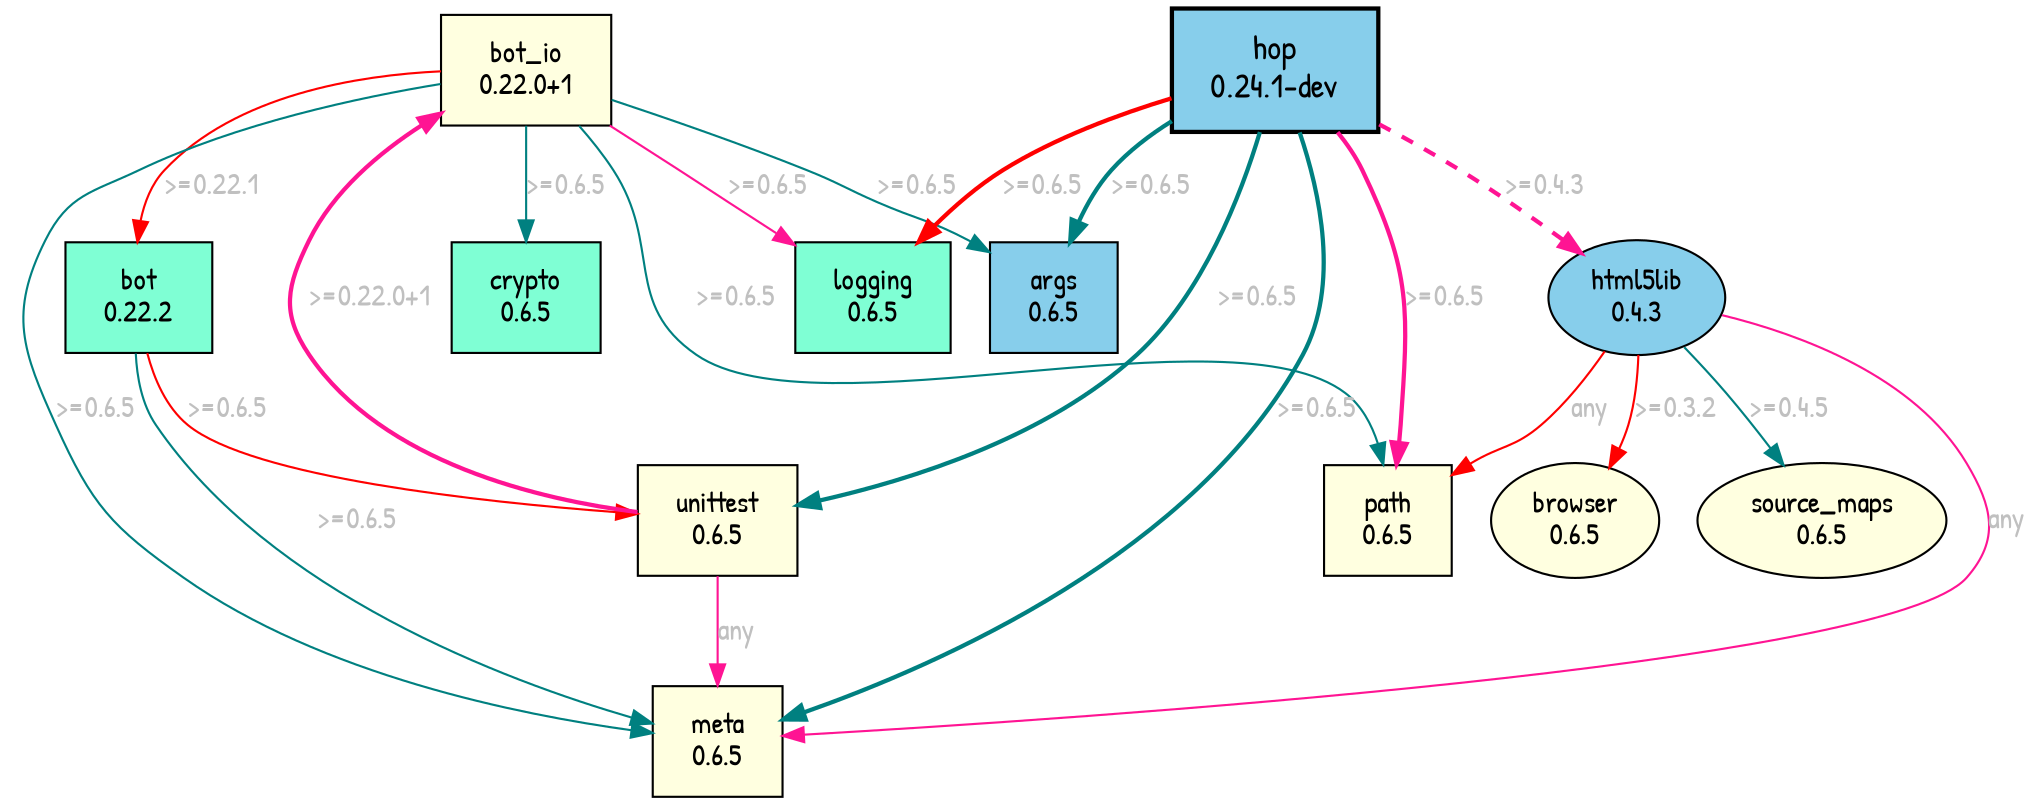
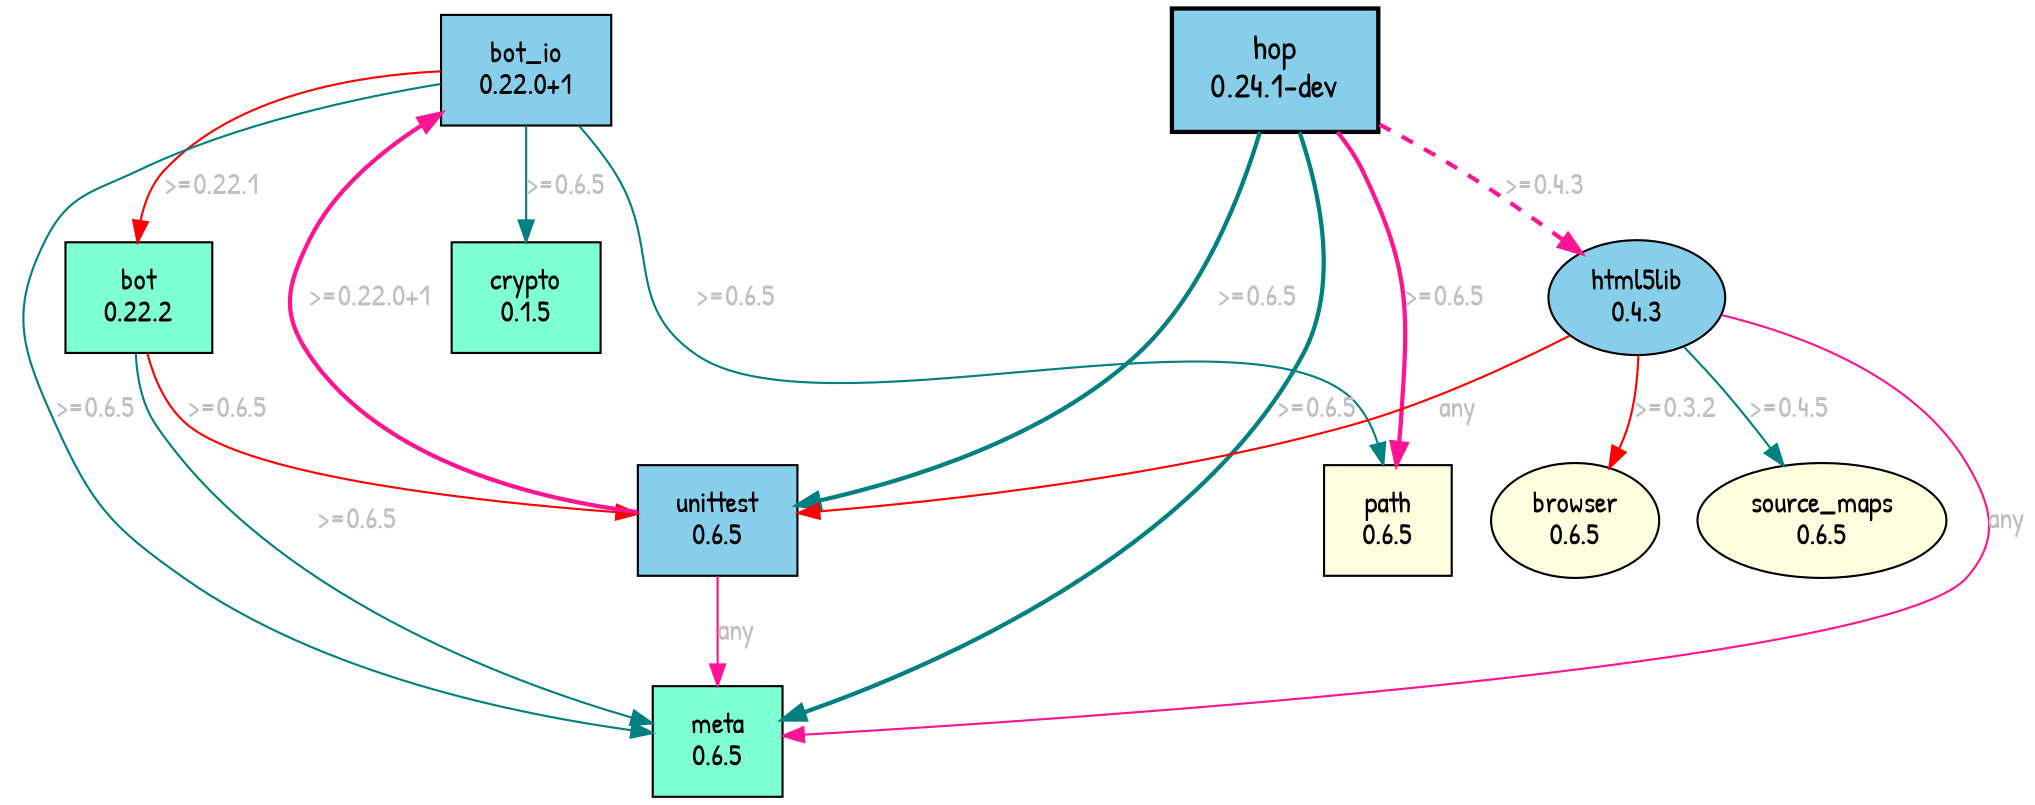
node "bot_io 0.22.0+1": fillcolor lightyellow -> skyblue
node "crypto 0.6.5": label "crypto 0.6.5" -> "crypto 0.1.5"
node "logging 0.6.5": removed
node "args 0.6.5": removed
edge "html5lib 0.4.3" -> "path 0.6.5": now "html5lib 0.4.3" -> "unittest 0.6.5"
node "unittest 0.6.5": fillcolor lightyellow -> skyblue
node "meta 0.6.5": fillcolor lightyellow -> aquamarine
